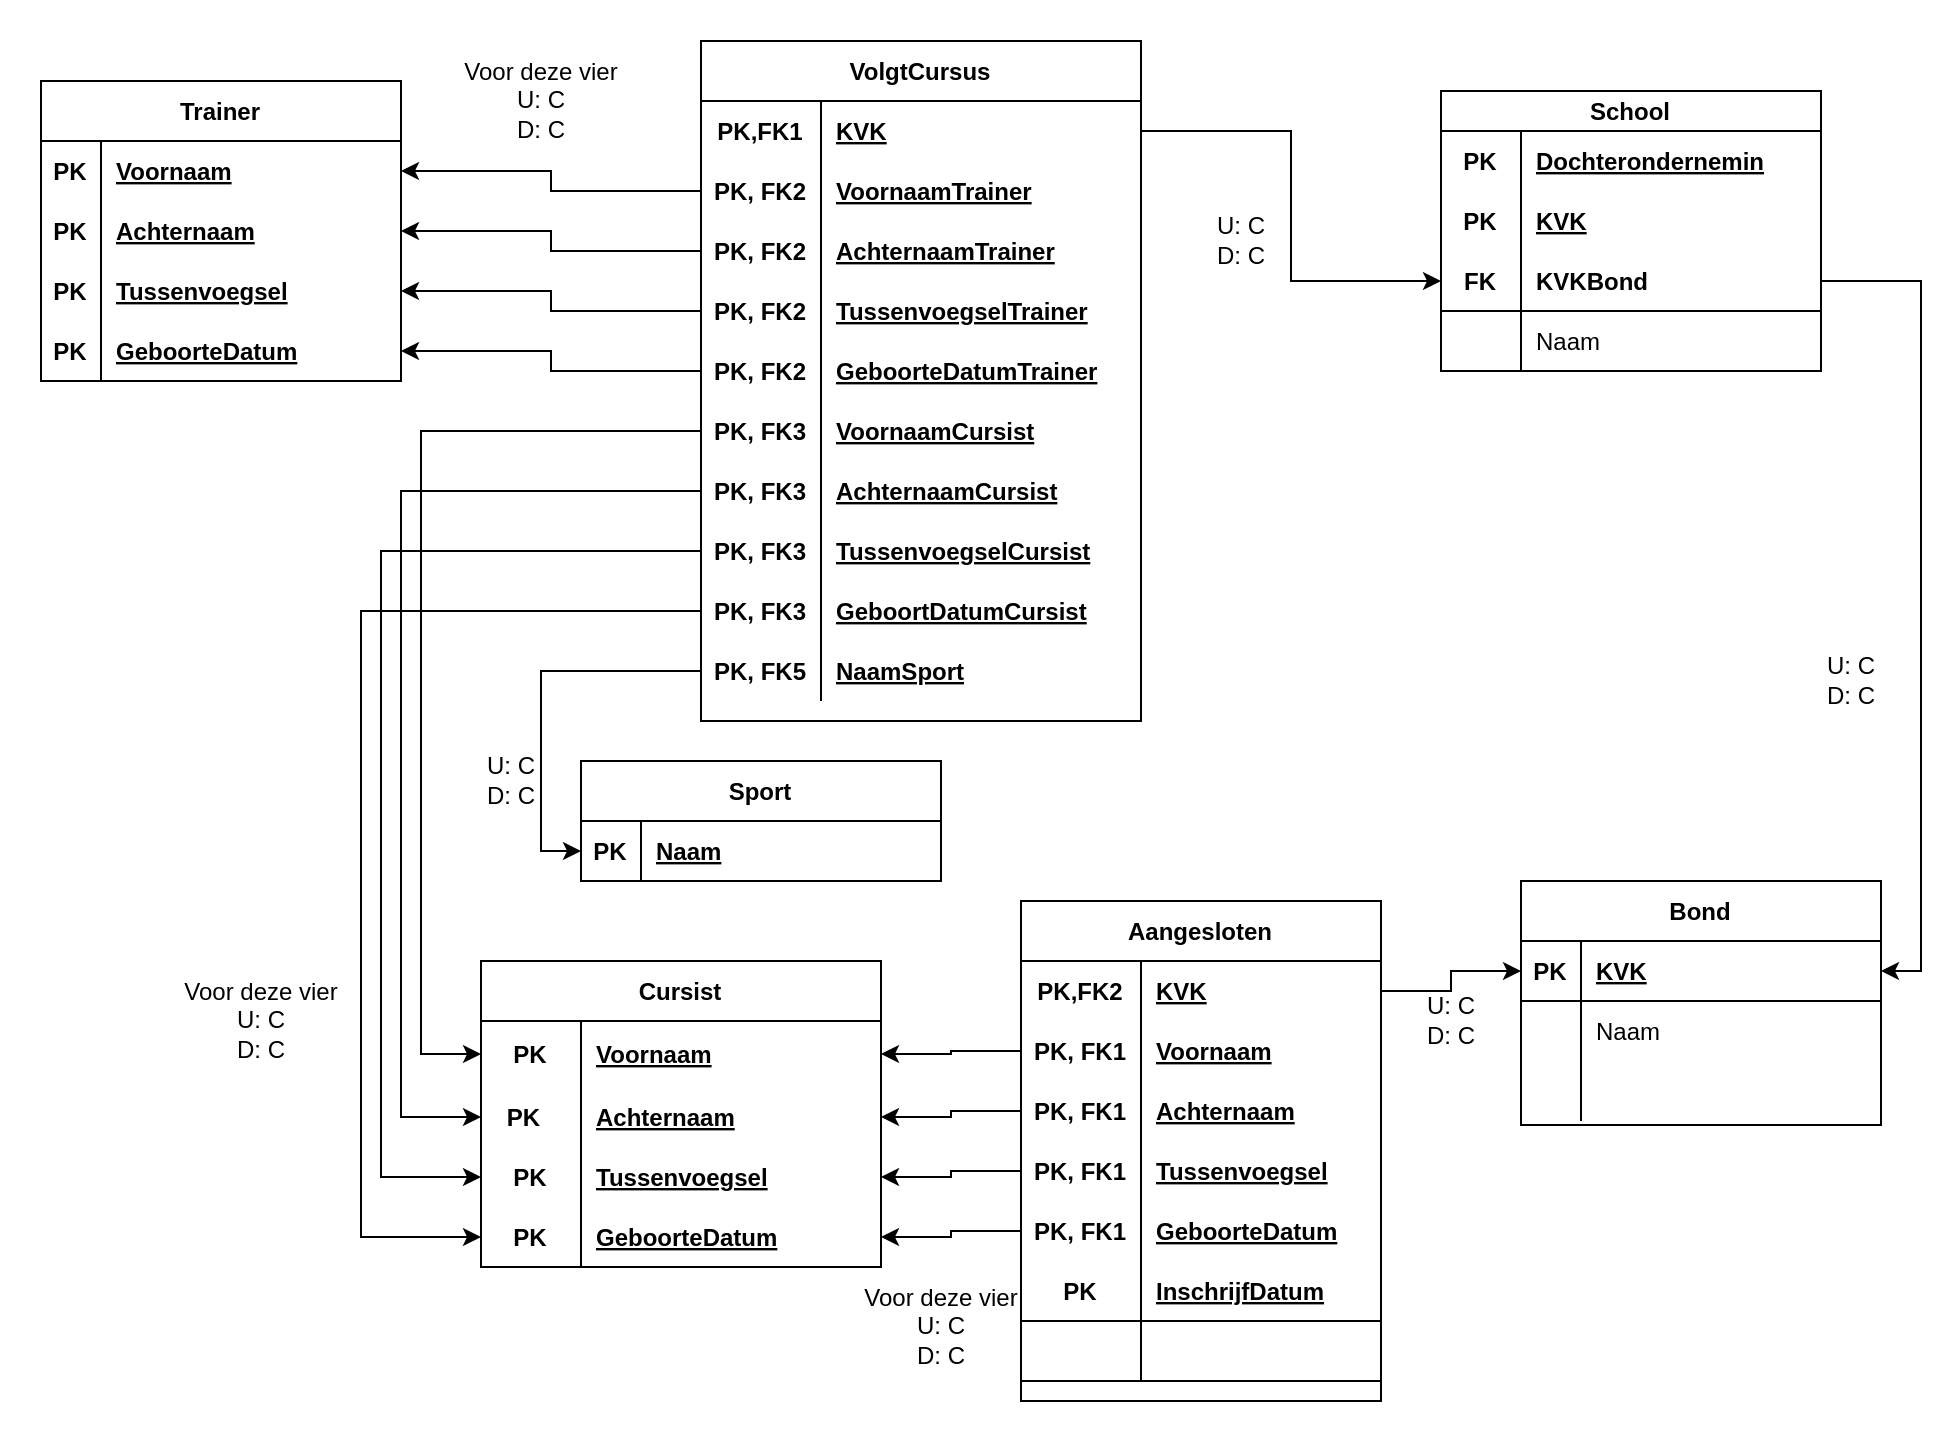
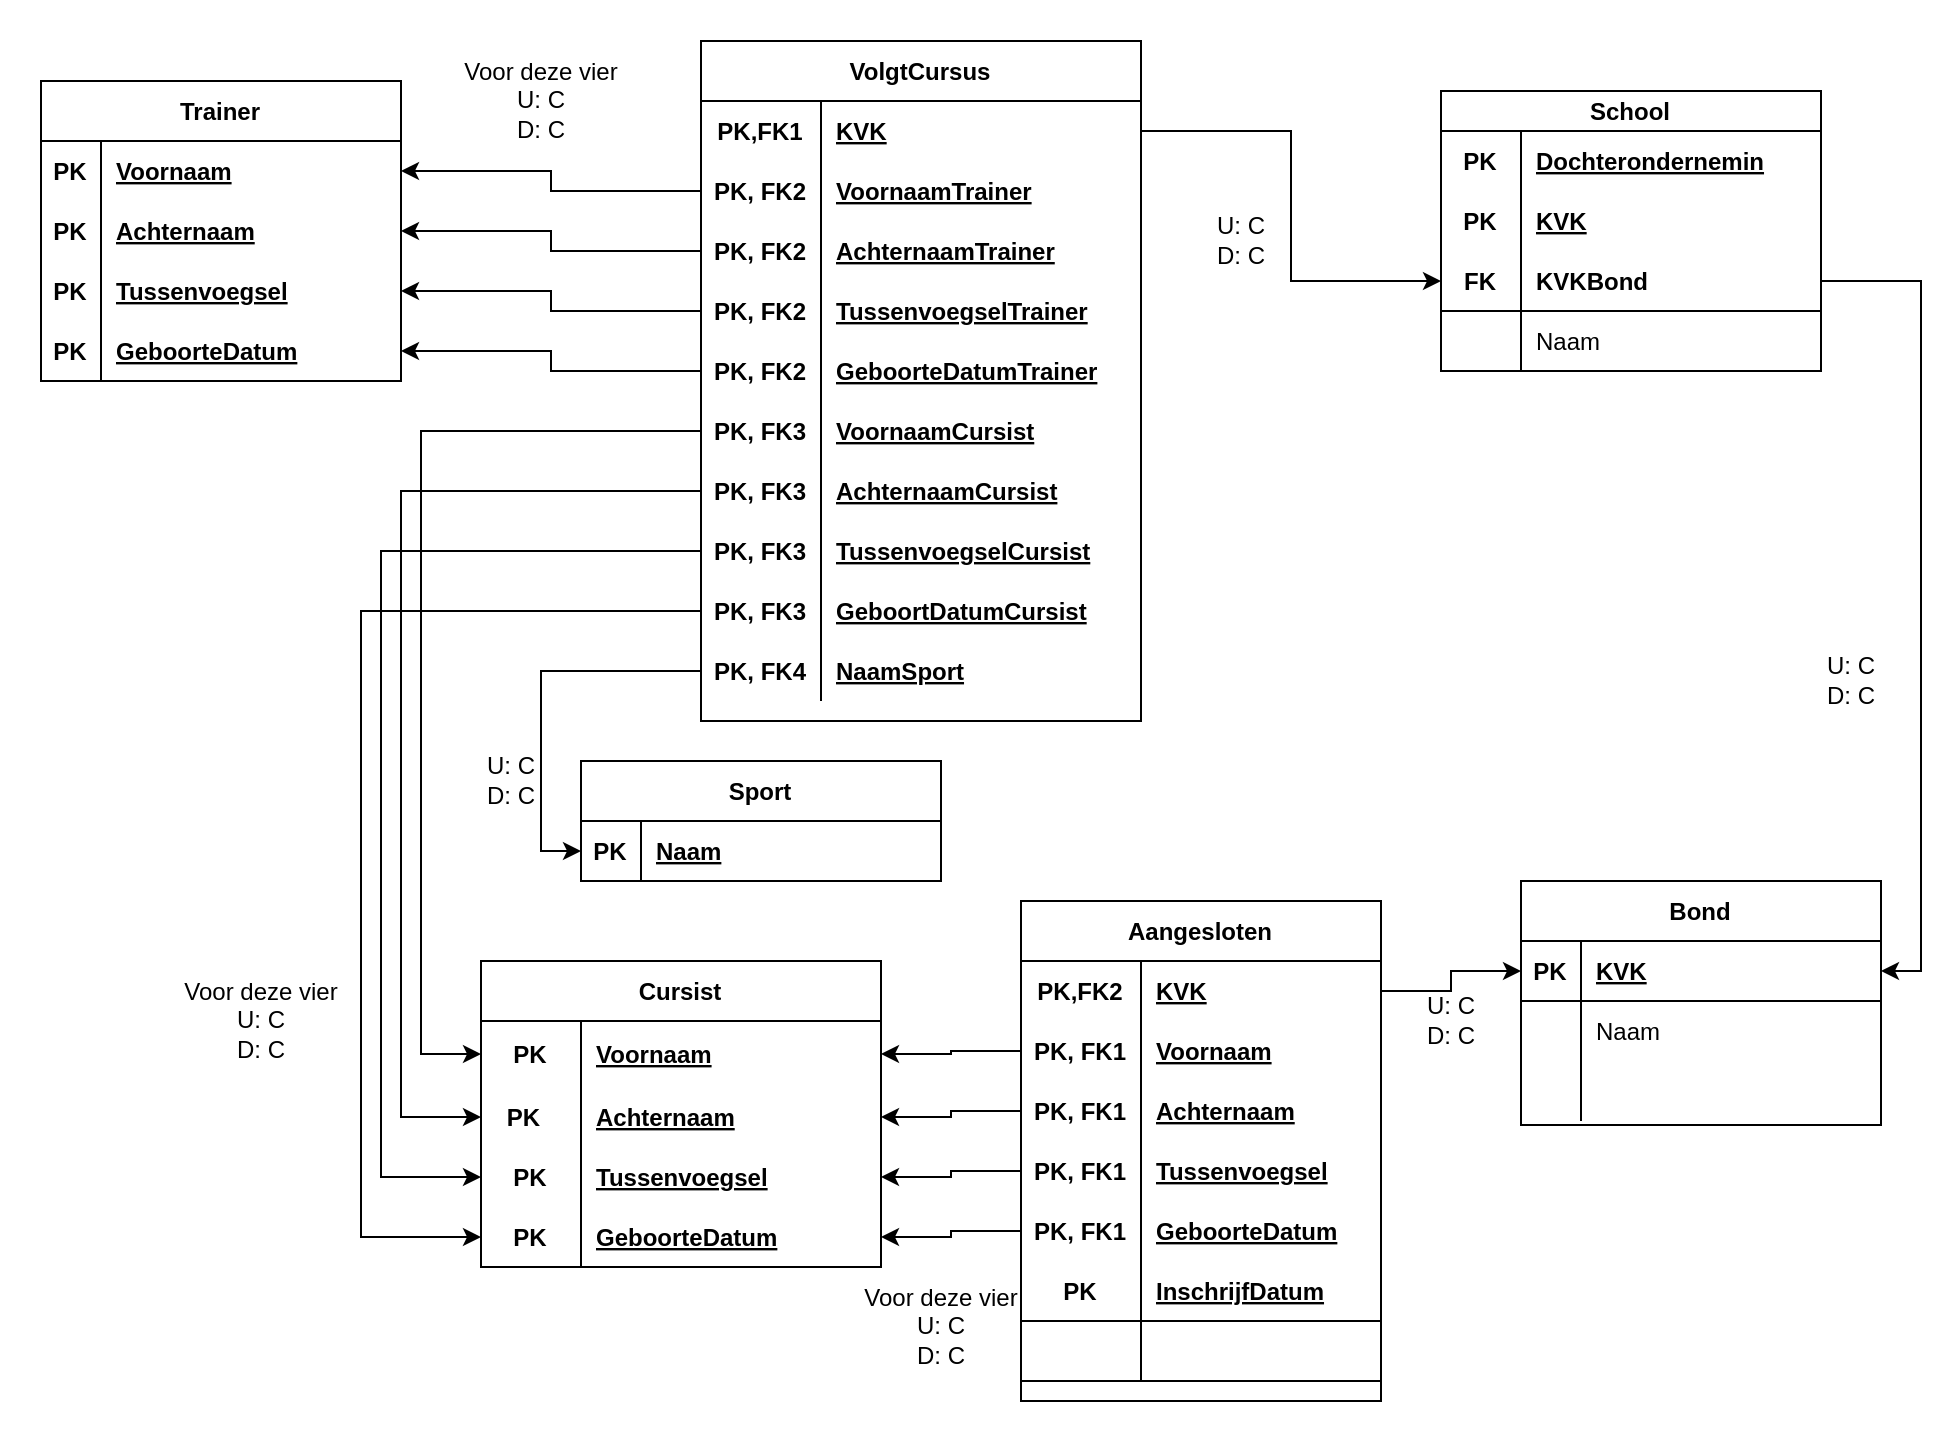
node "PK, FK5": label "PK, FK5" -> "PK, FK4"
